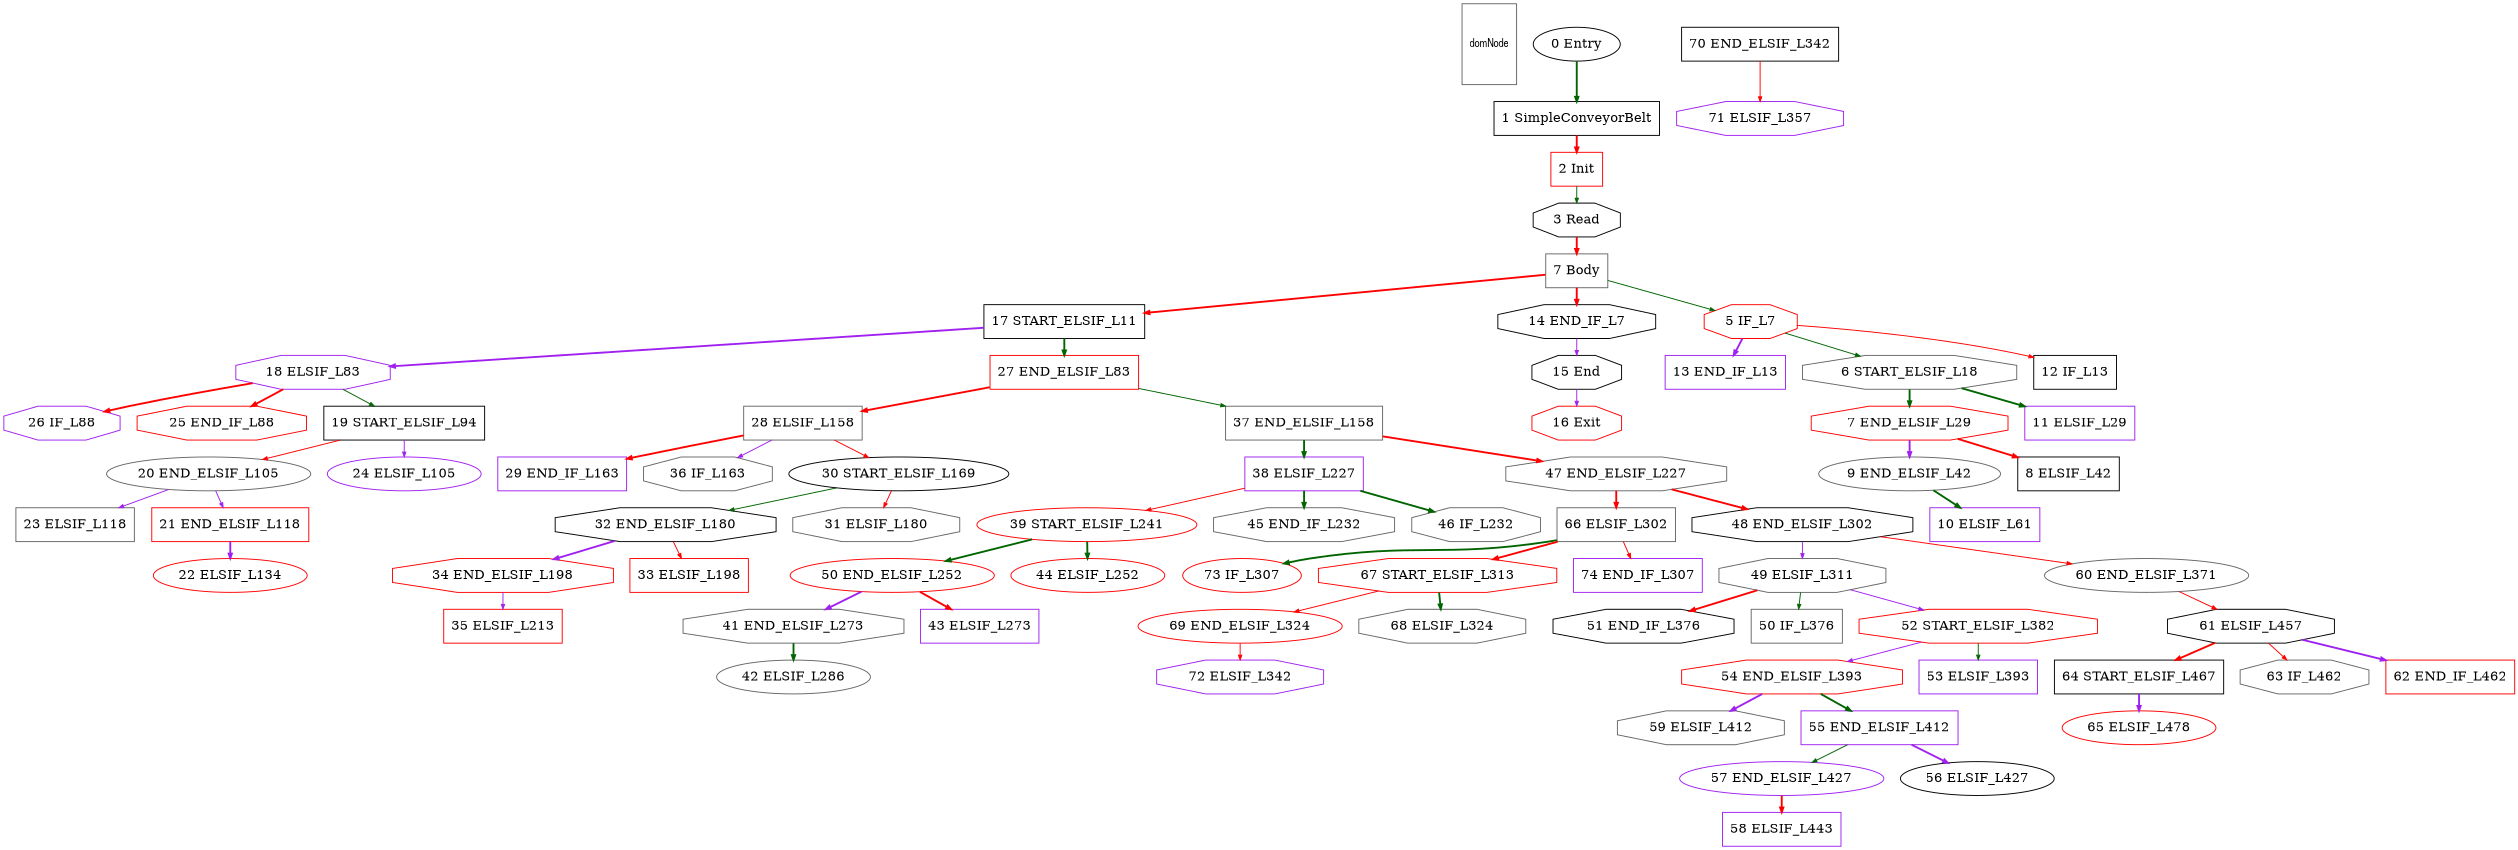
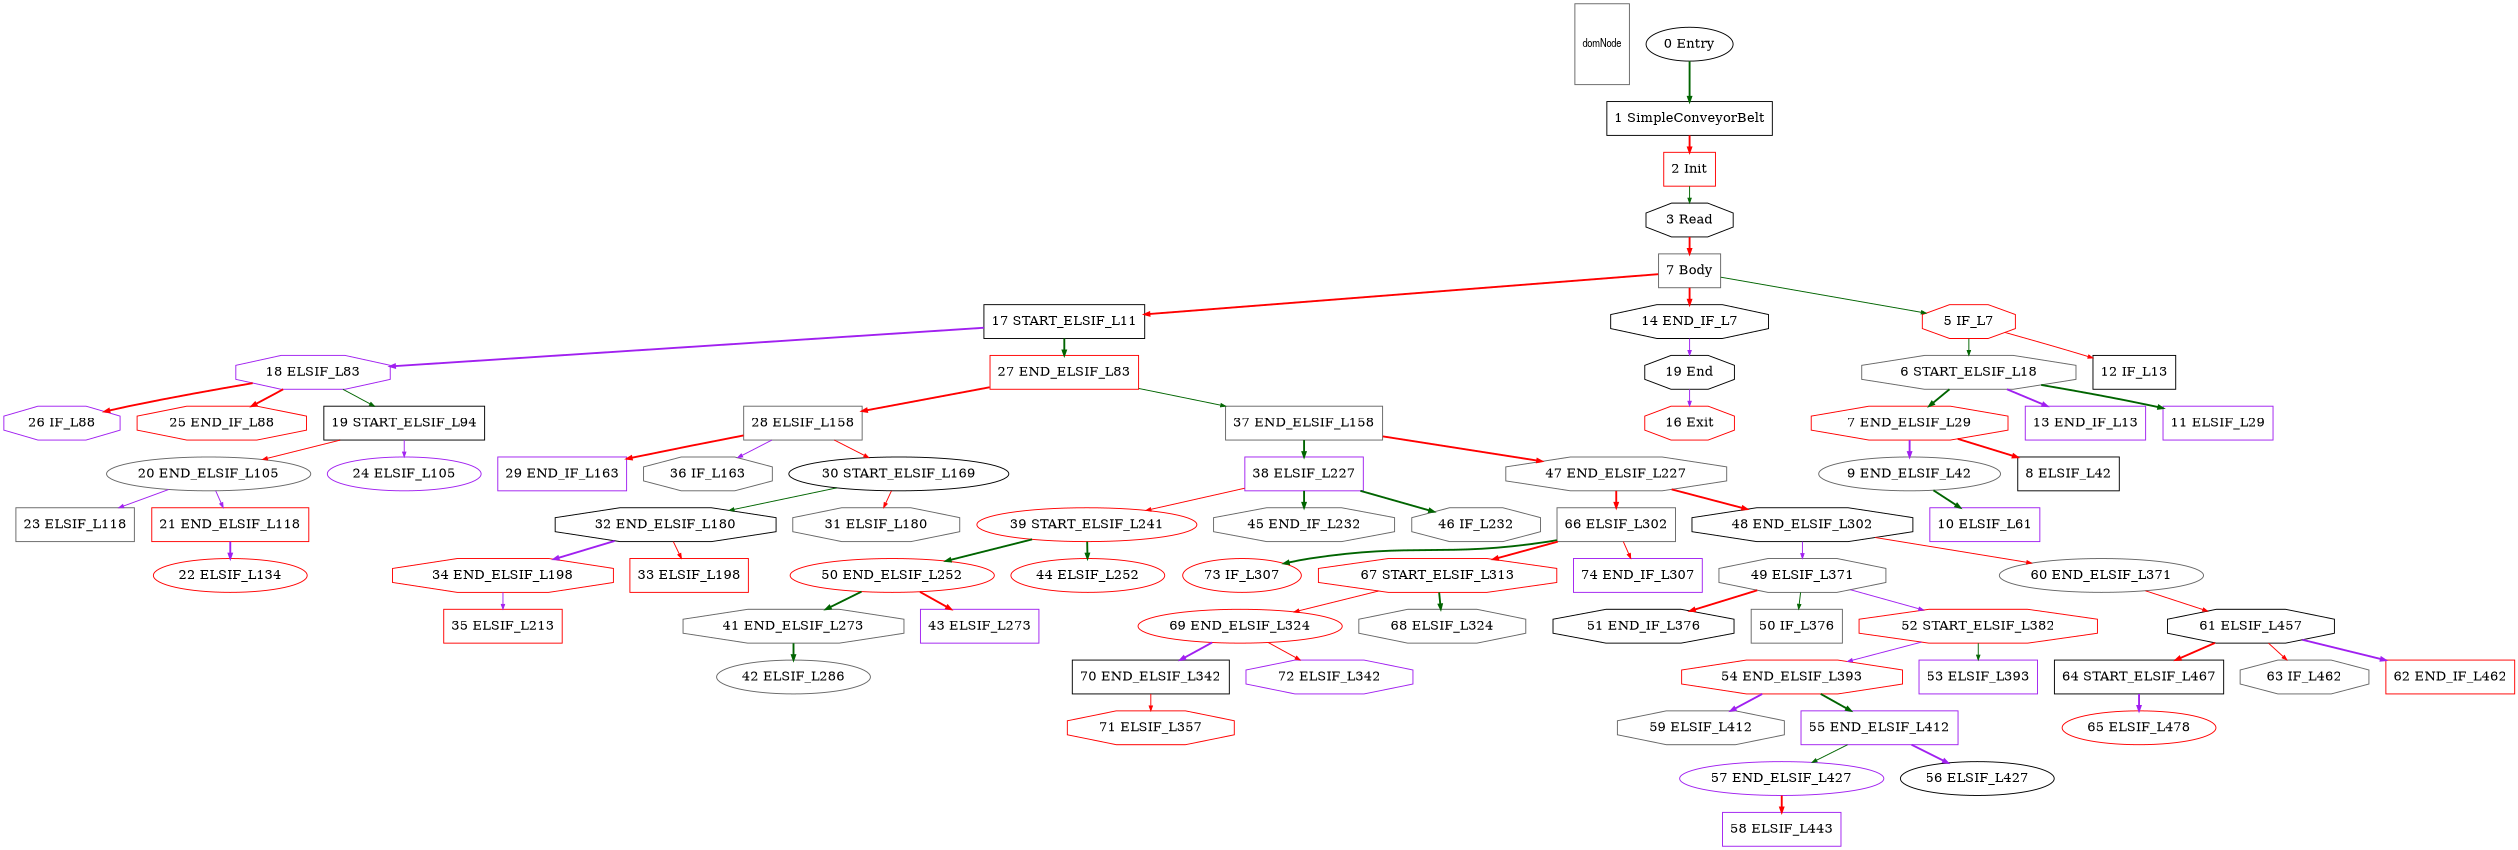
node "71 ELSIF_L357": color purple -> red
edge "5 IF_L7" -> "13 END_IF_L13": now "6 START_ELSIF_L18" -> "13 END_IF_L13"
node "15 End": label "15 End" -> "19 End"
node "49 ELSIF_L311": label "49 ELSIF_L311" -> "49 ELSIF_L371"
edge "50 END_ELSIF_L252" -> "41 END_ELSIF_L273": color purple -> darkgreen
edge "69 END_ELSIF_L324" -> "70 END_ELSIF_L342": added
